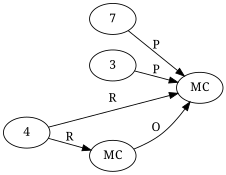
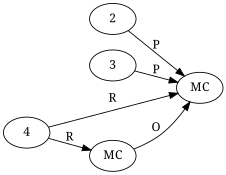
node "7": label "7" -> "2"
